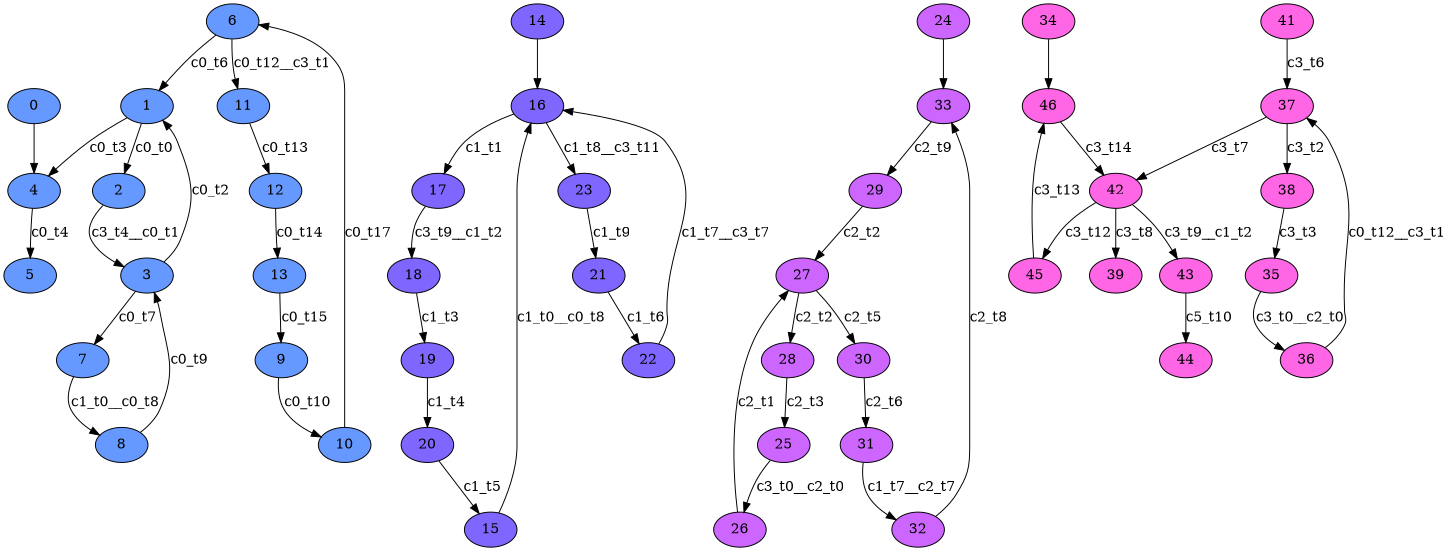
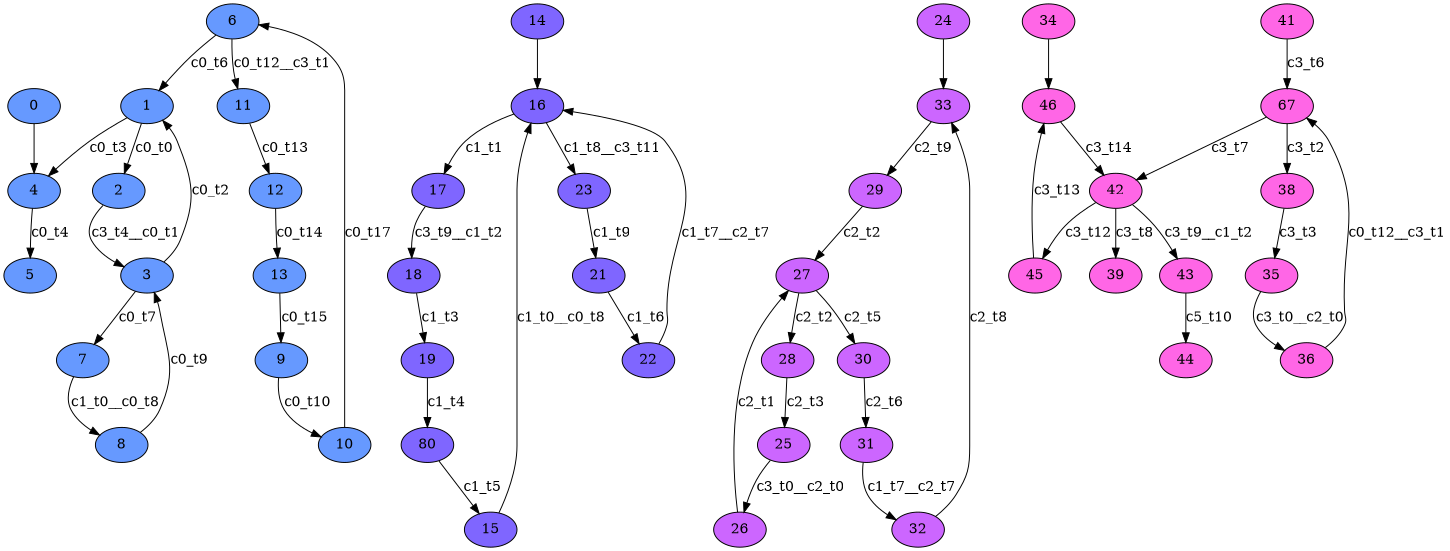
node "37": label "37" -> "67"
edge "22" -> "16": label "c1_t7__c3_t7" -> "c1_t7__c2_t7"
node "20": label "20" -> "80"
